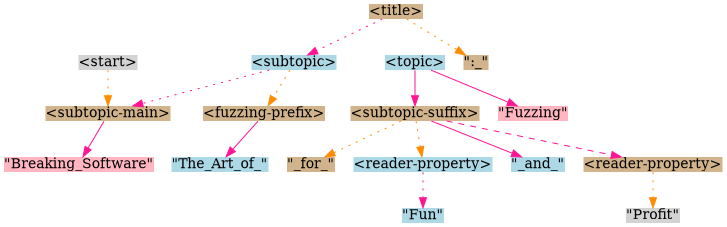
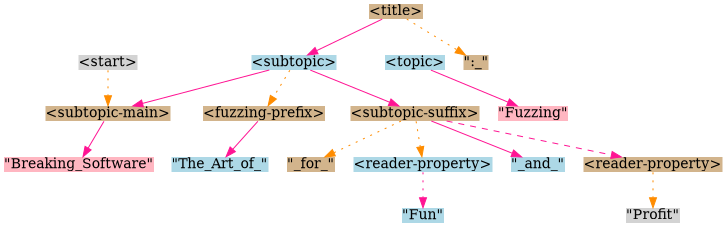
edge "<title>" -> "<subtopic>": style dotted -> solid
edge "<topic>" -> "<subtopic-suffix>": now "<subtopic>" -> "<subtopic-suffix>"
edge "<subtopic>" -> "<subtopic-main>": style dotted -> solid
